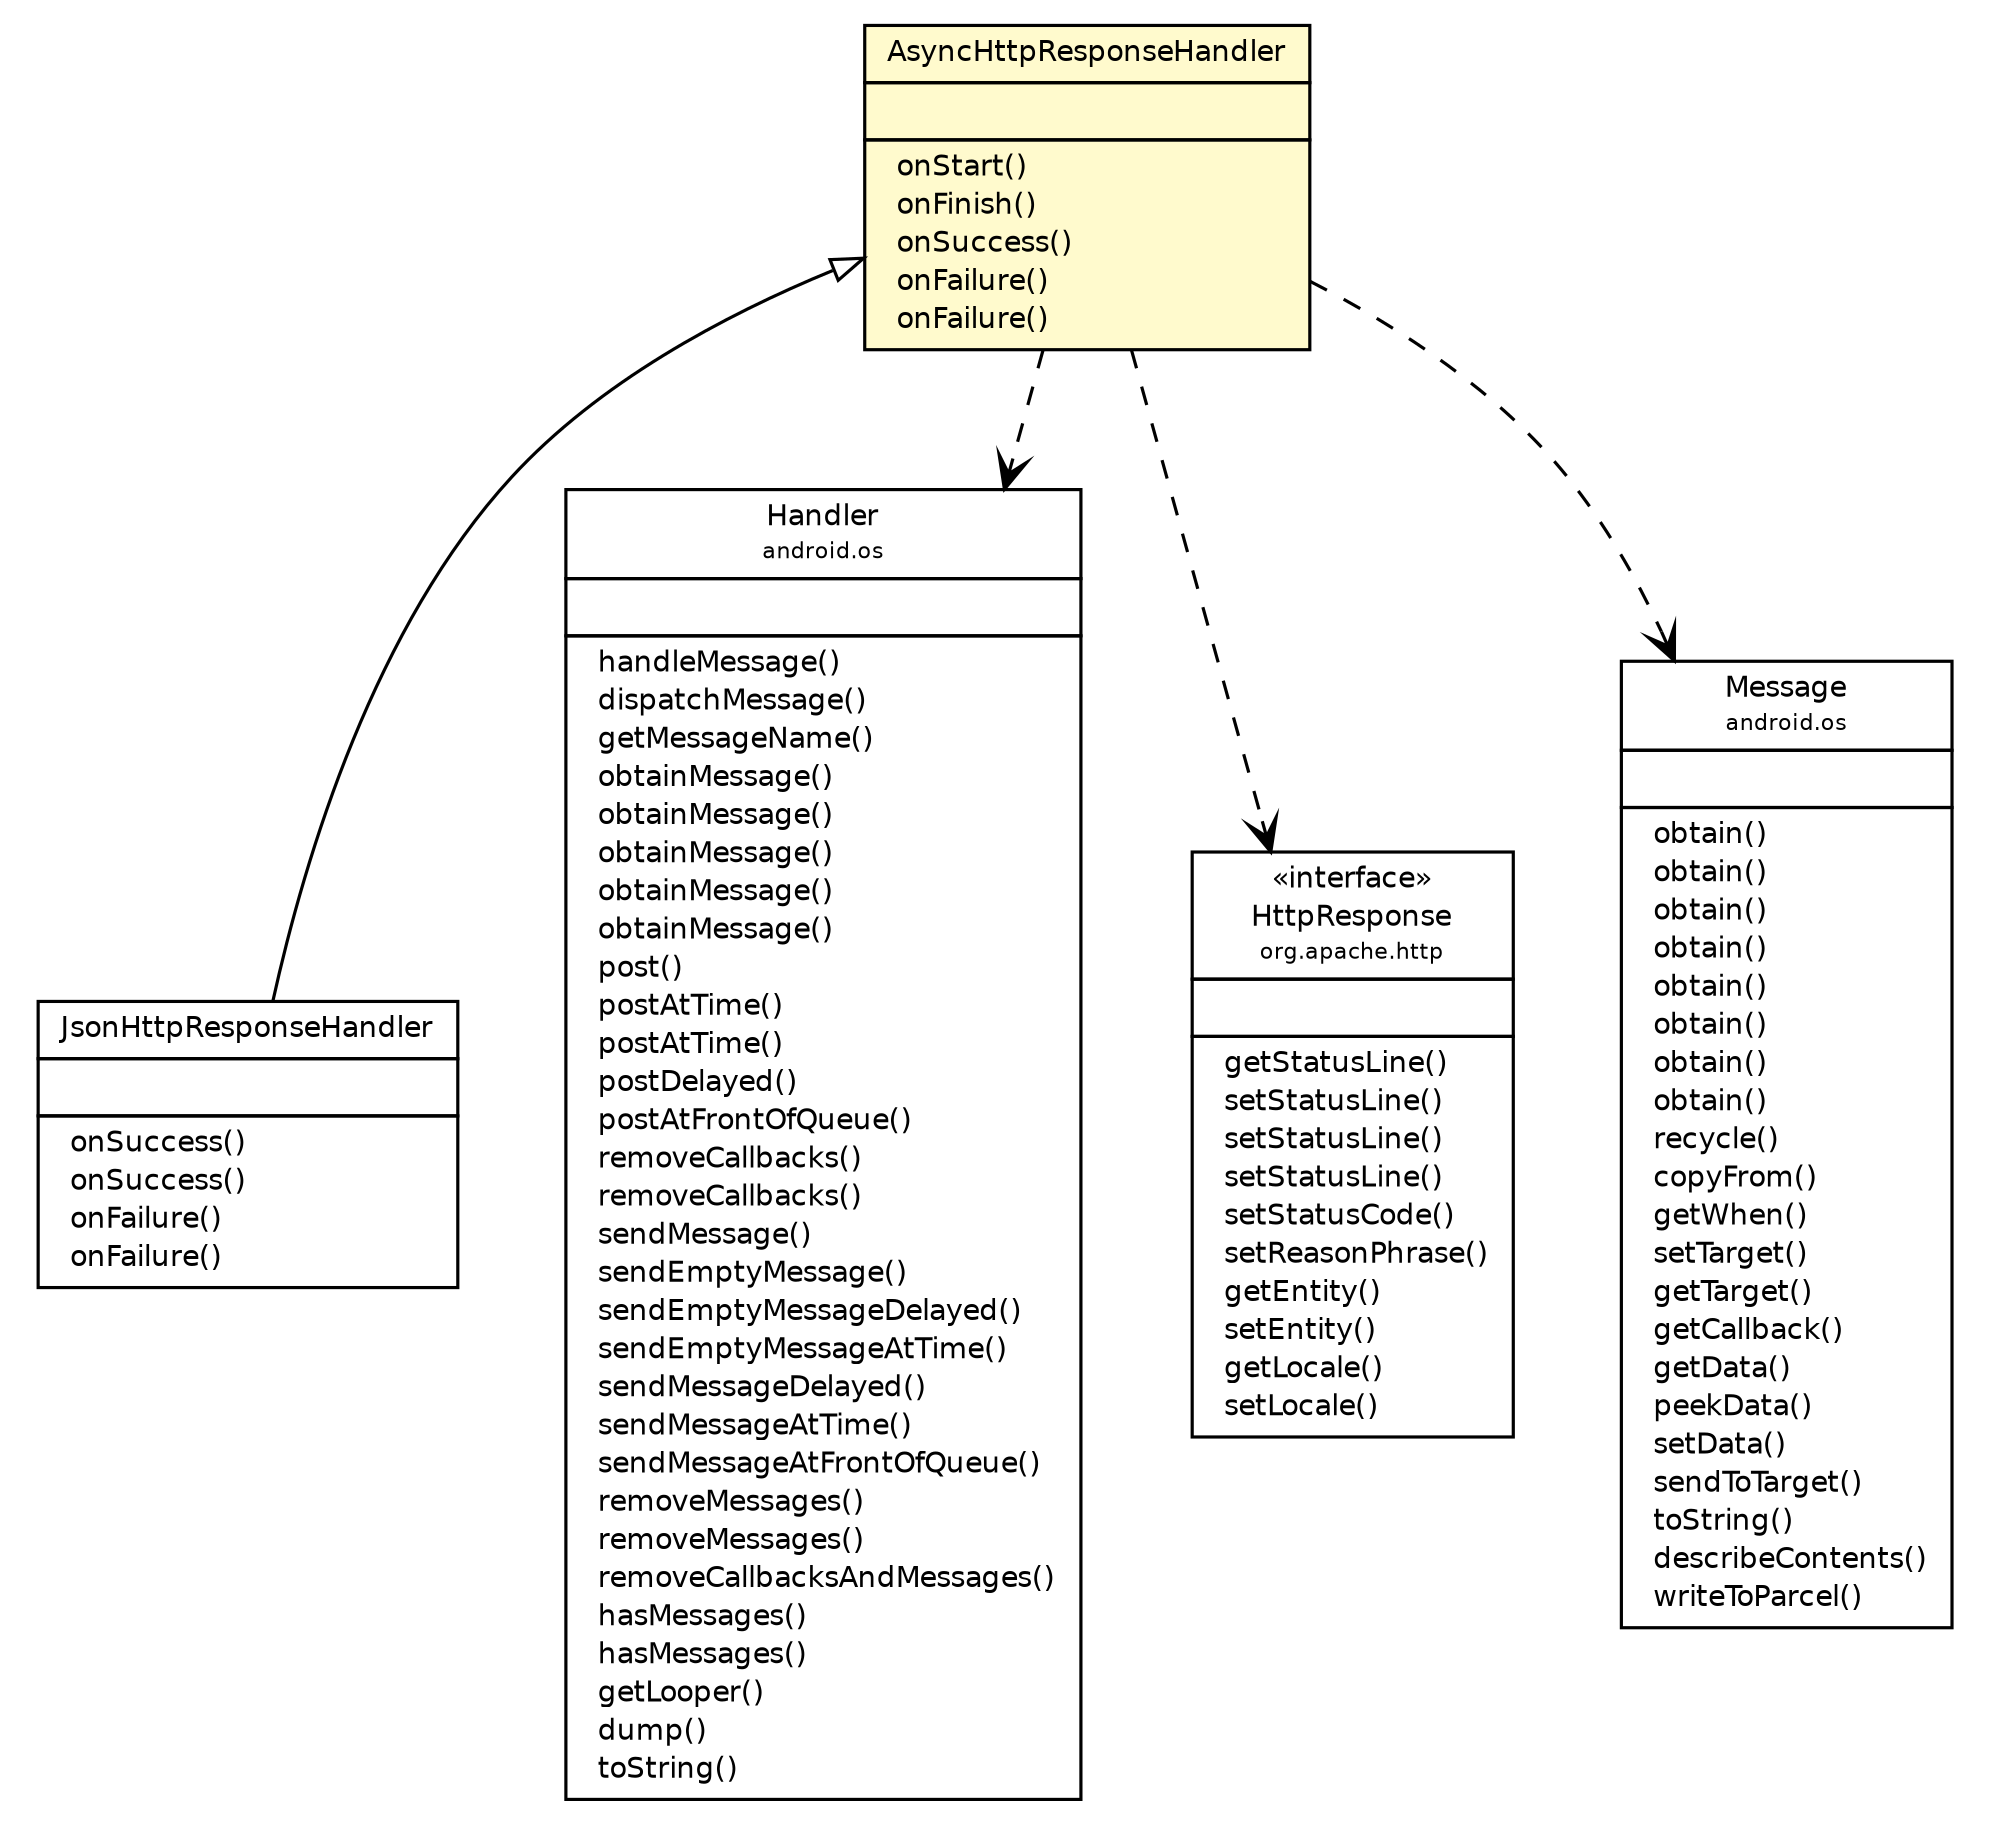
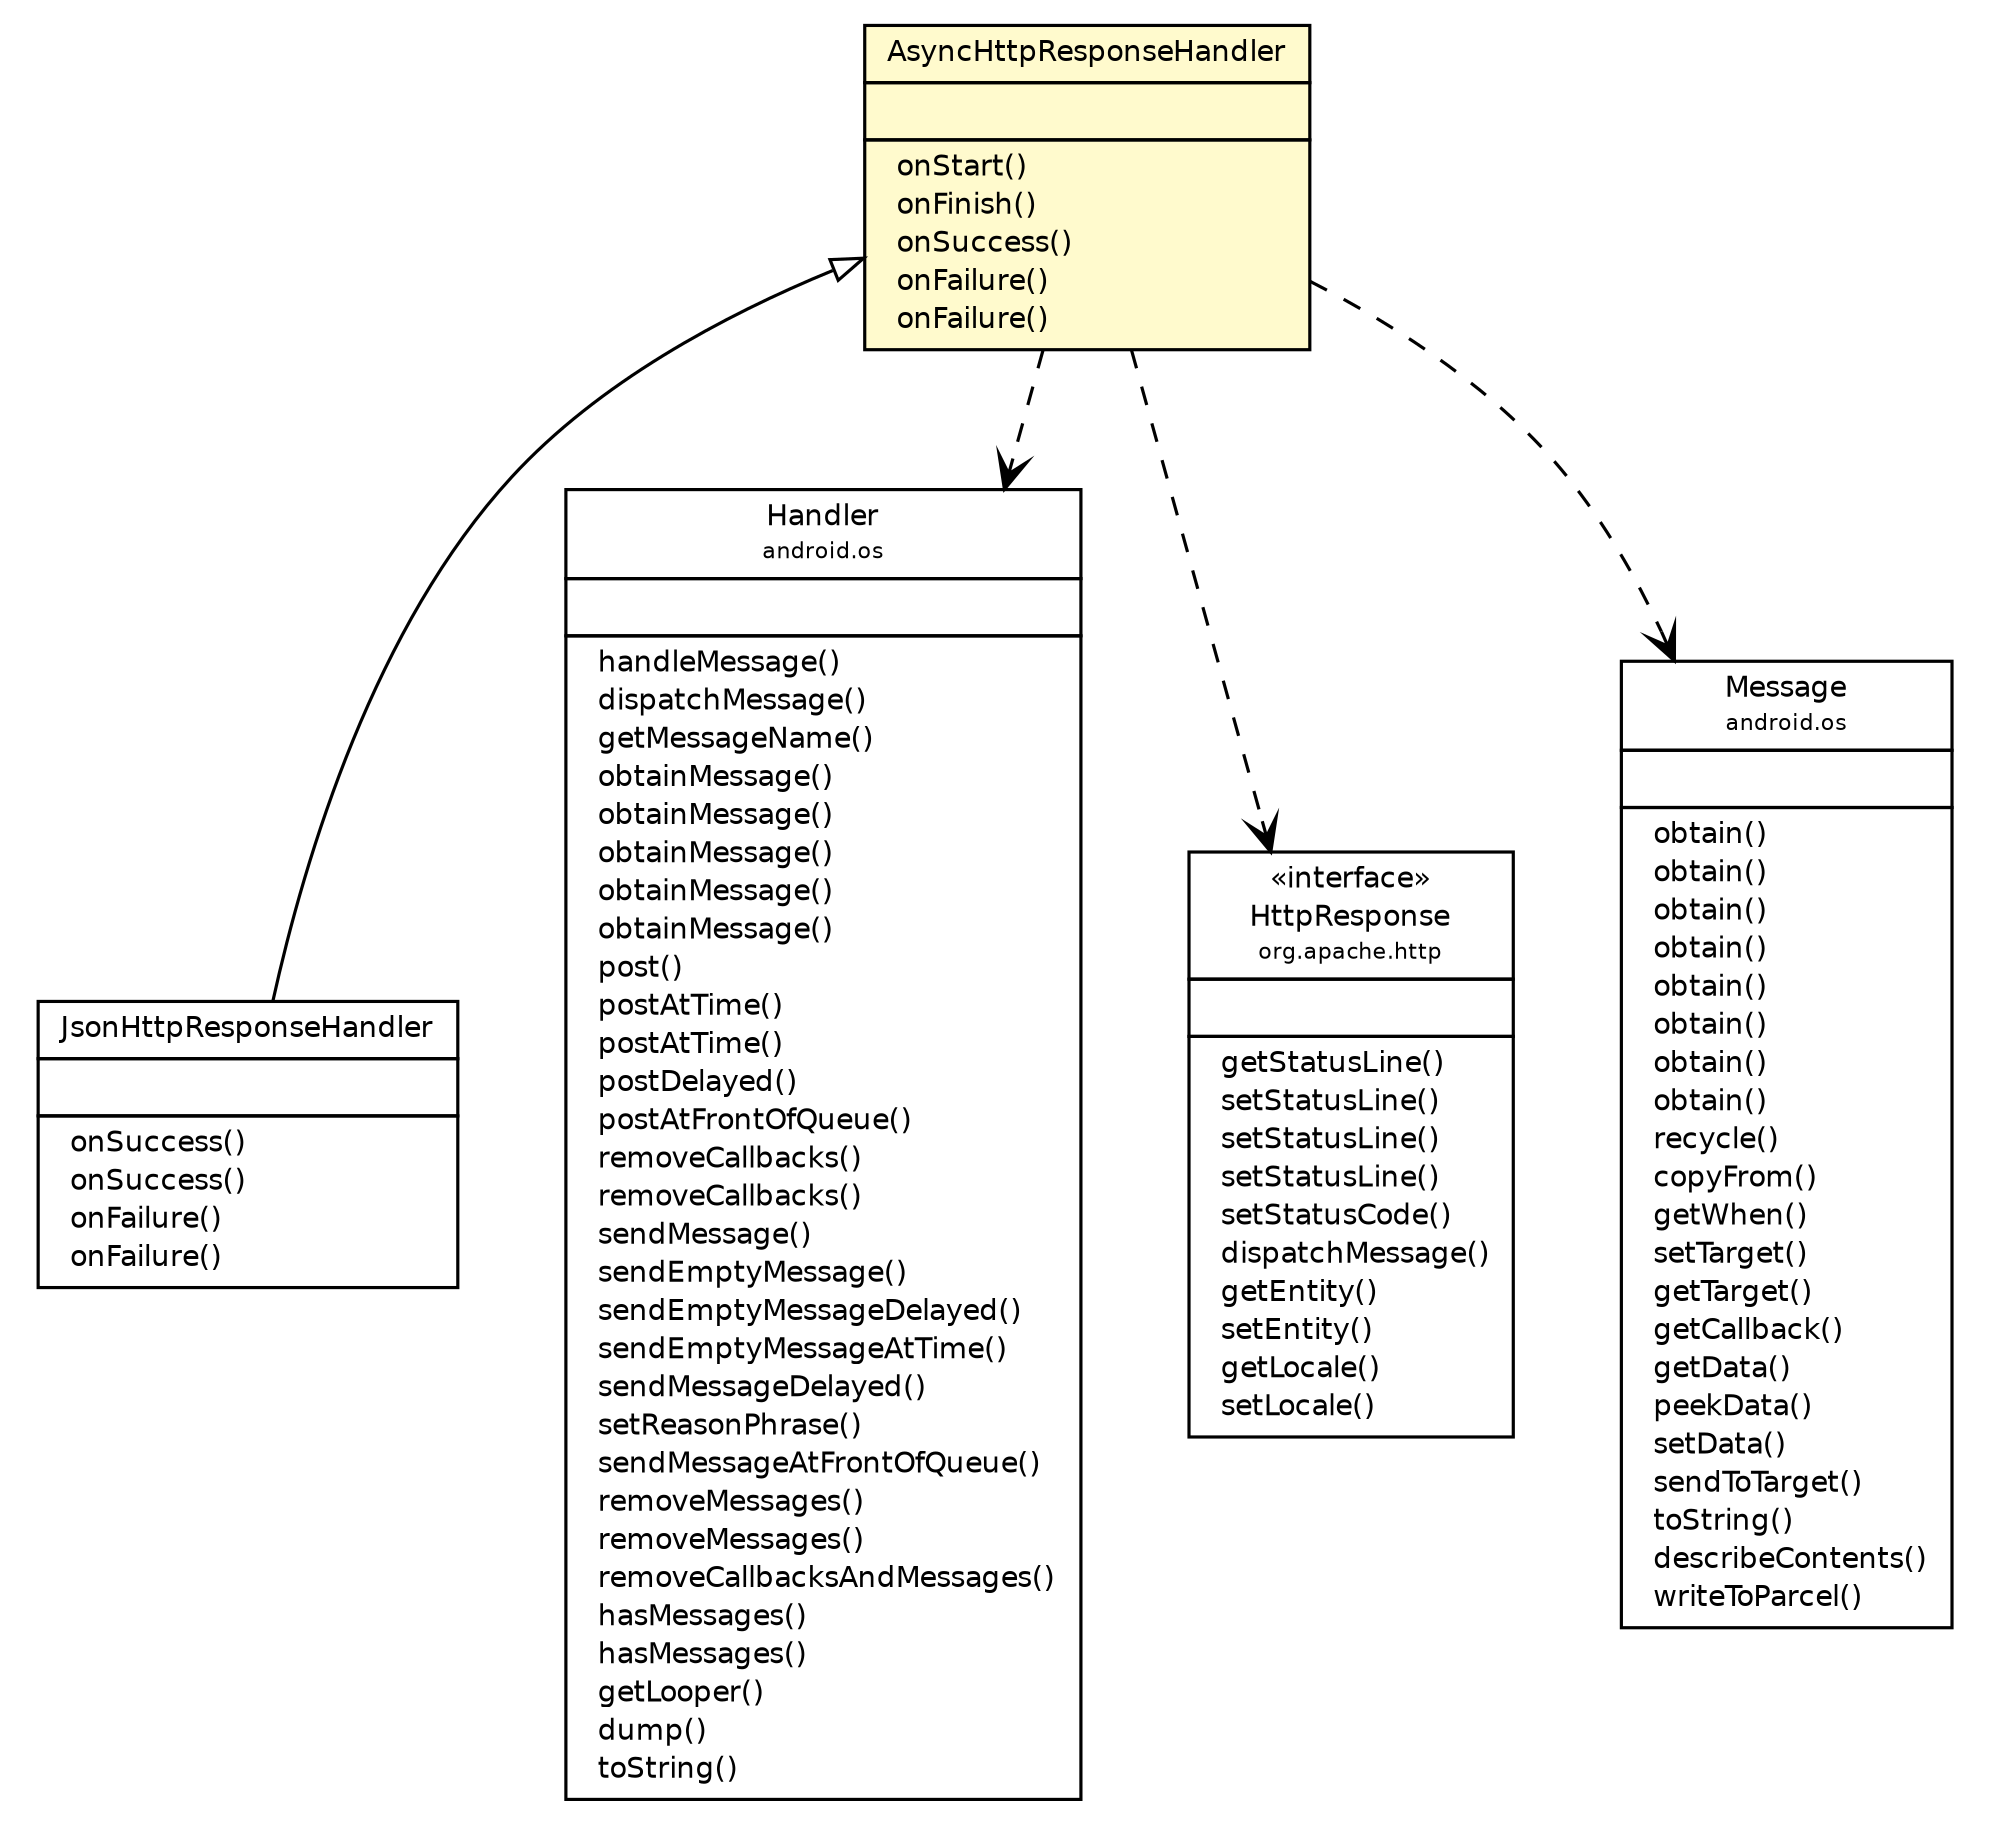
node "HttpResponse": text "setReasonPhrase()" -> "dispatchMessage()"
node "Handler": text "sendMessageAtTime()" -> "setReasonPhrase()"
